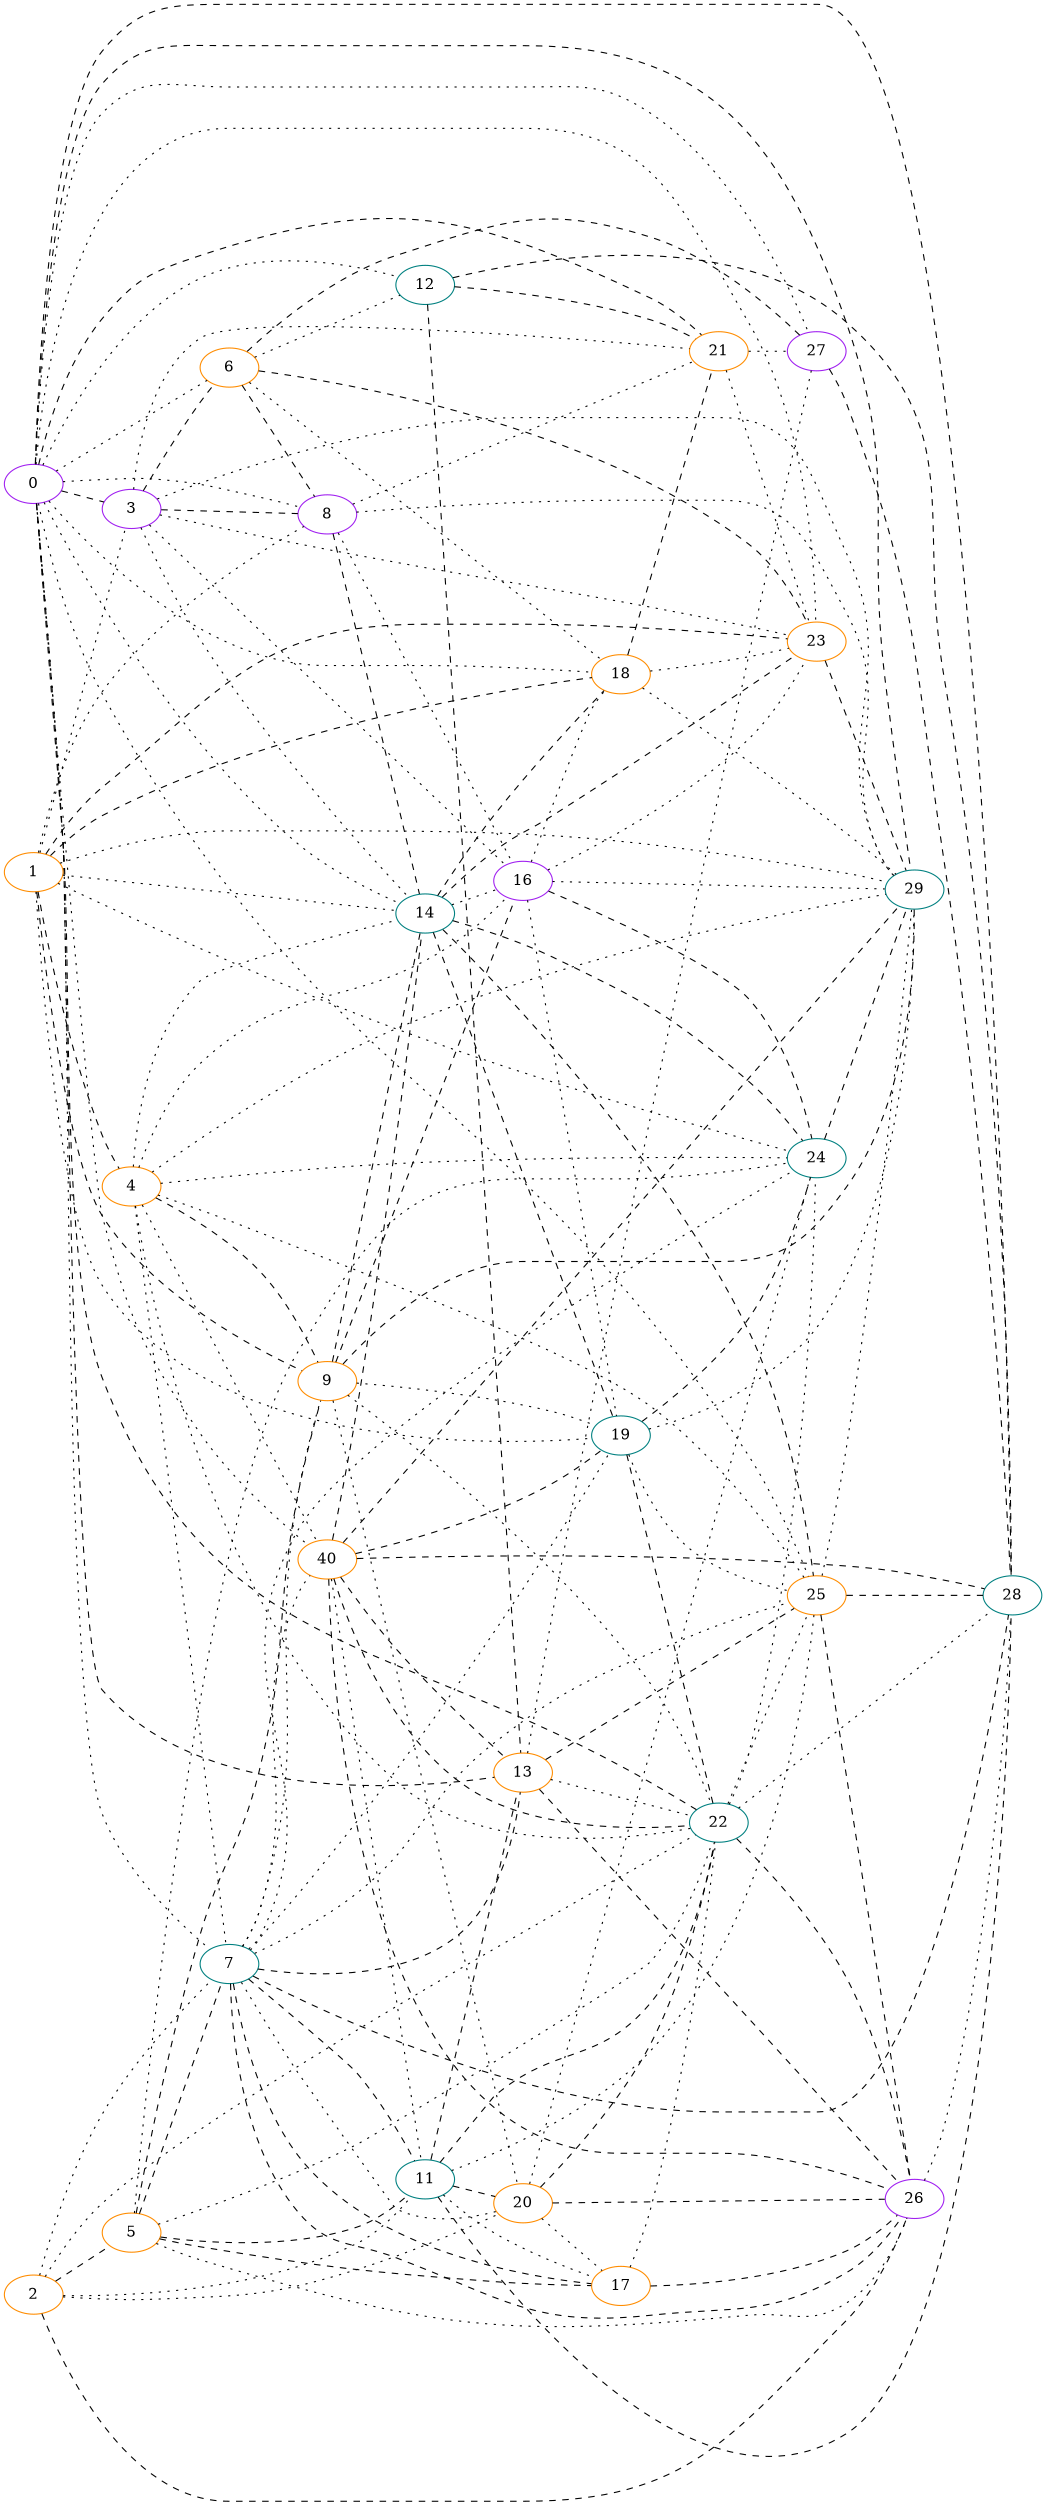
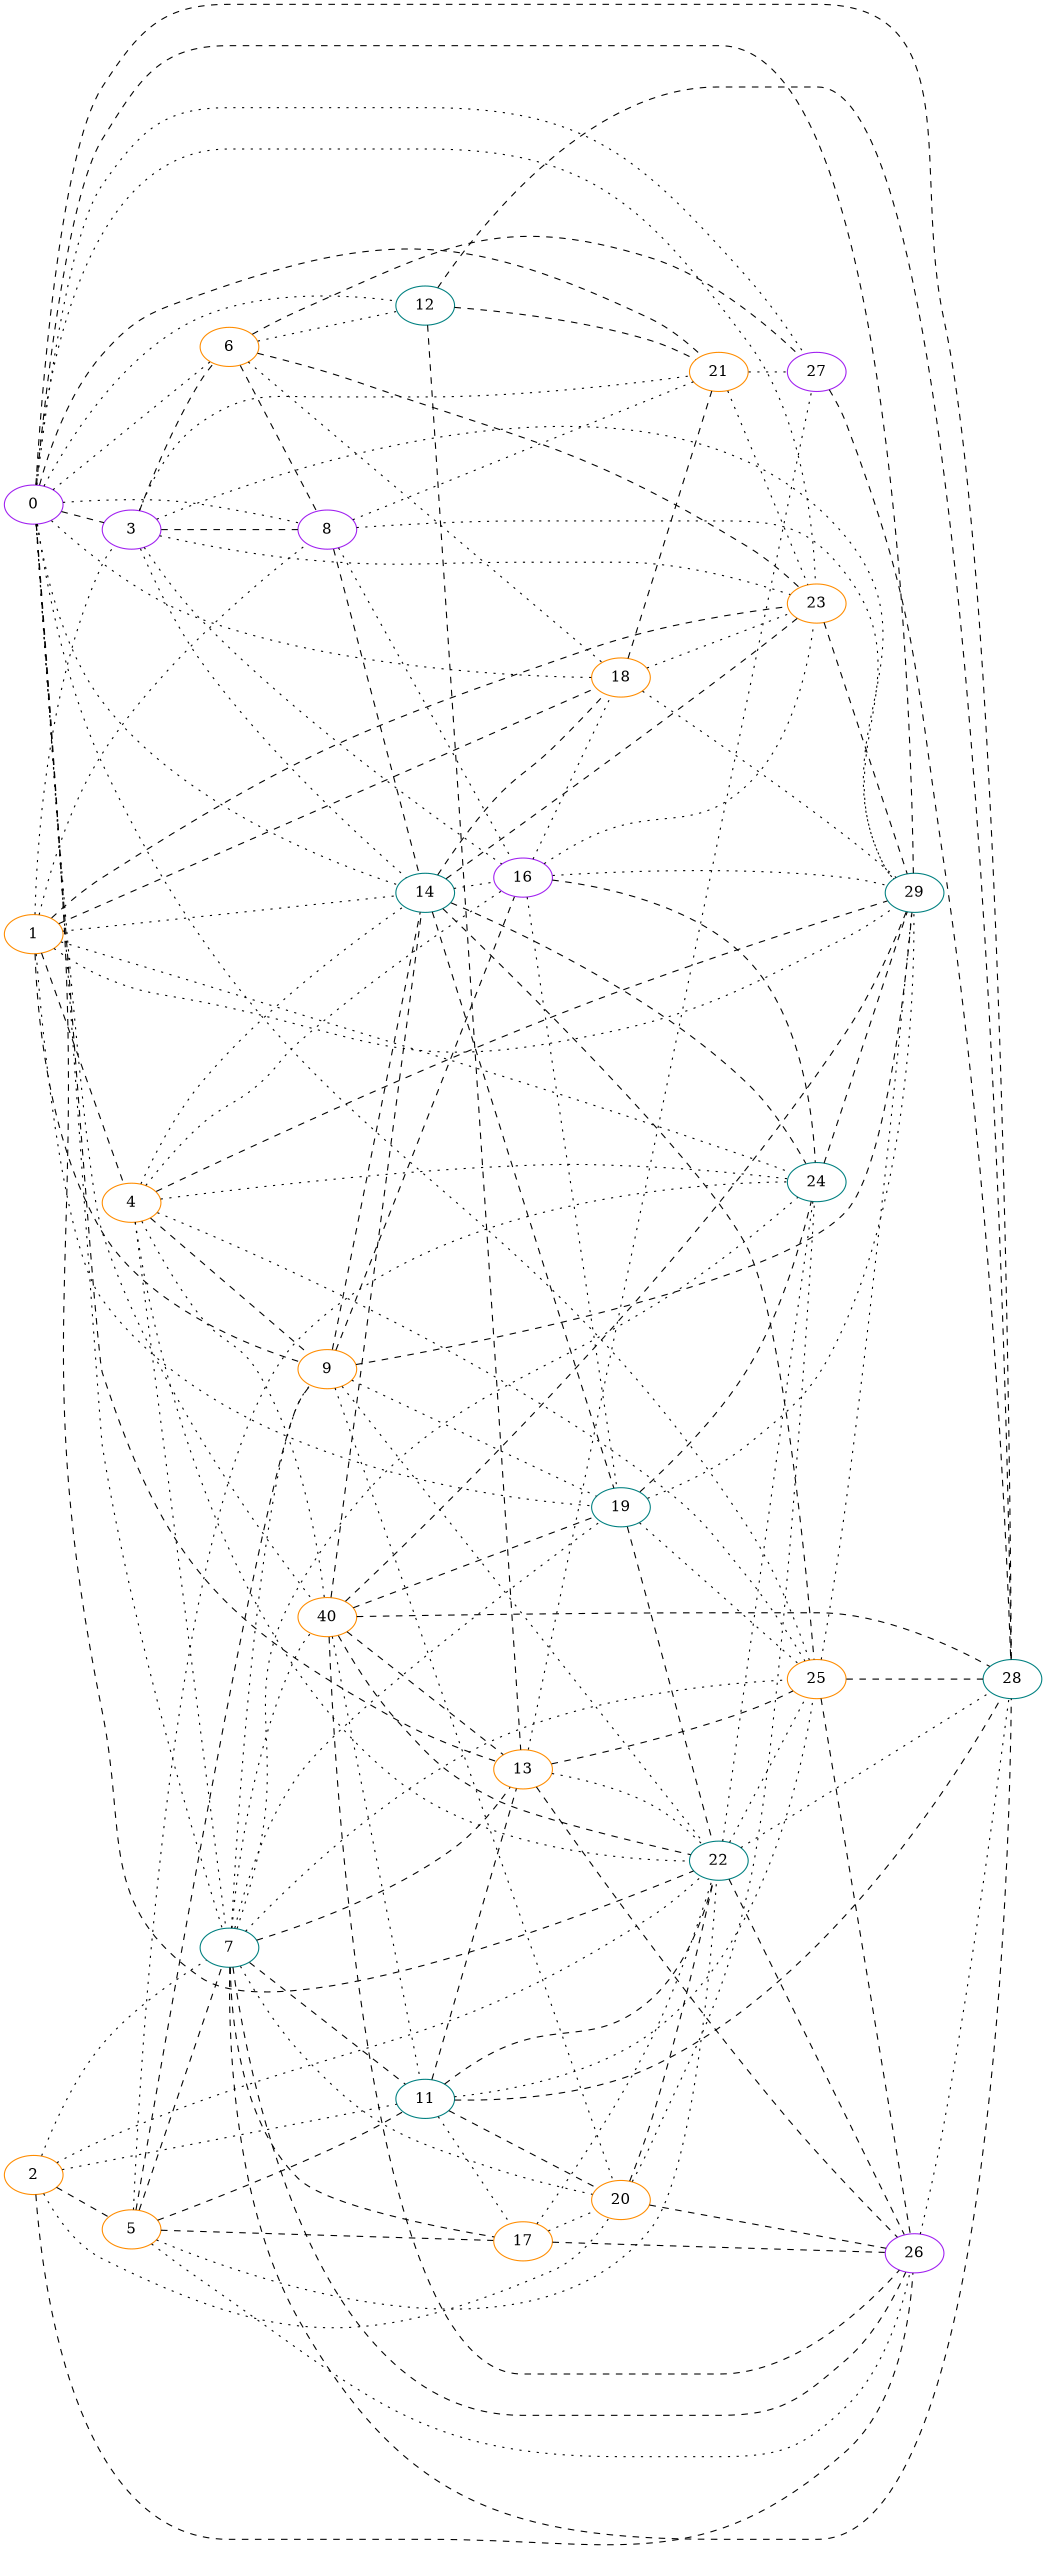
edge "4" -> "29": style dotted -> dashed
edge "20" -> "17": reversed
